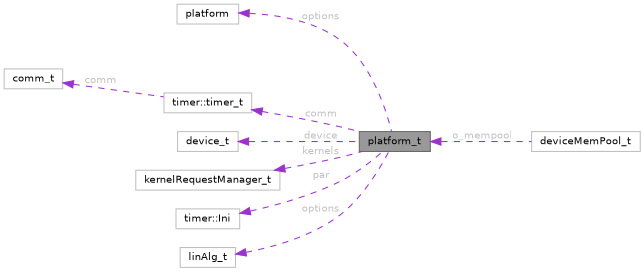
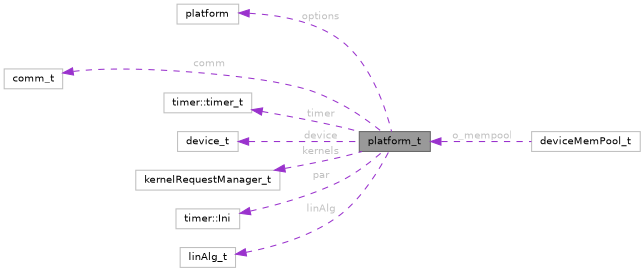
edge "timer::timer_t" -> "comm_t": now "platform_t" -> "comm_t"
edge "platform_t" -> "timer::timer_t": label " comm" -> " timer"
edge "platform_t" -> "linAlg_t": label " options" -> " linAlg"
